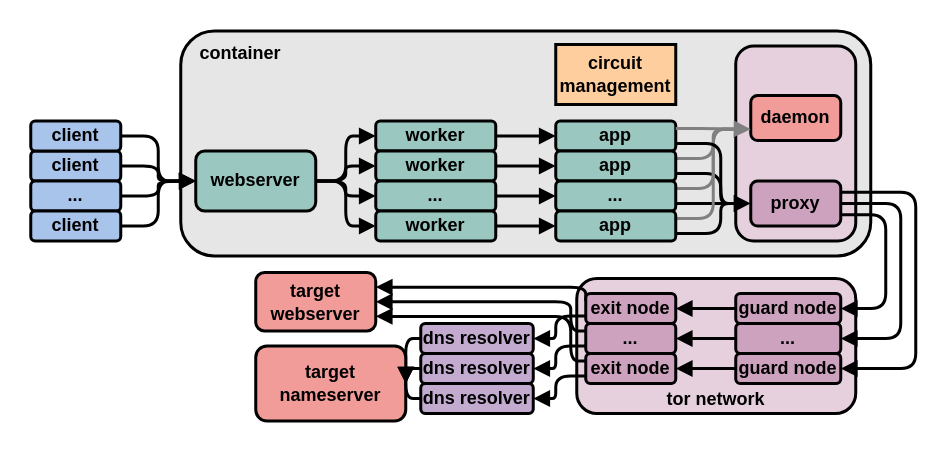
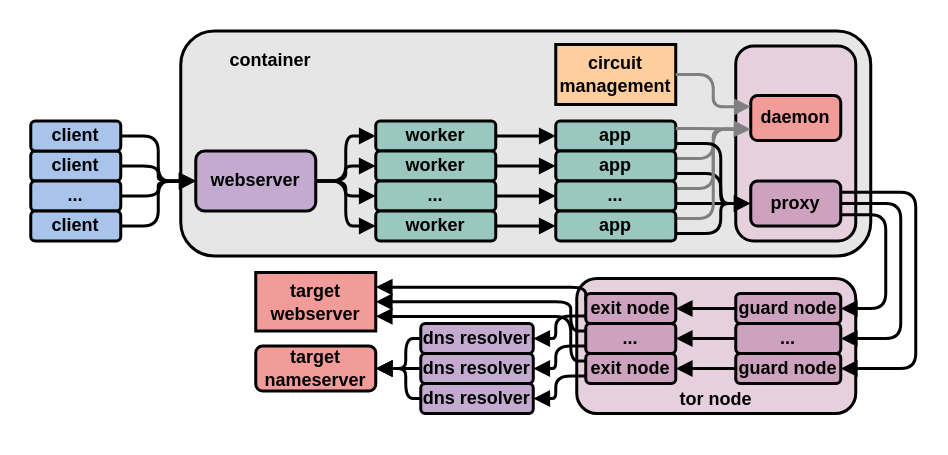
node "container": moved (241, 53) -> (271, 61)
edge "circuit management" -> "daemon": added
node "webserver": fillcolor #9ac7bf -> #c3abd0
node "target webserver": shape rounded rectangle -> rectangle
node "target nameserver": size 150x75 -> 120x45
node "tor network": label "tor network" -> "tor node"
